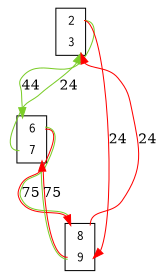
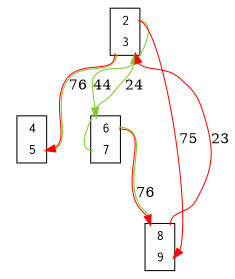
node "4": added
edge "2" -> "8": label "24" -> "75"
edge "8" -> "2": label "24" -> "23"
edge "6" -> "8": label "75" -> "76"
edge "8" -> "6": removed, label "75"
